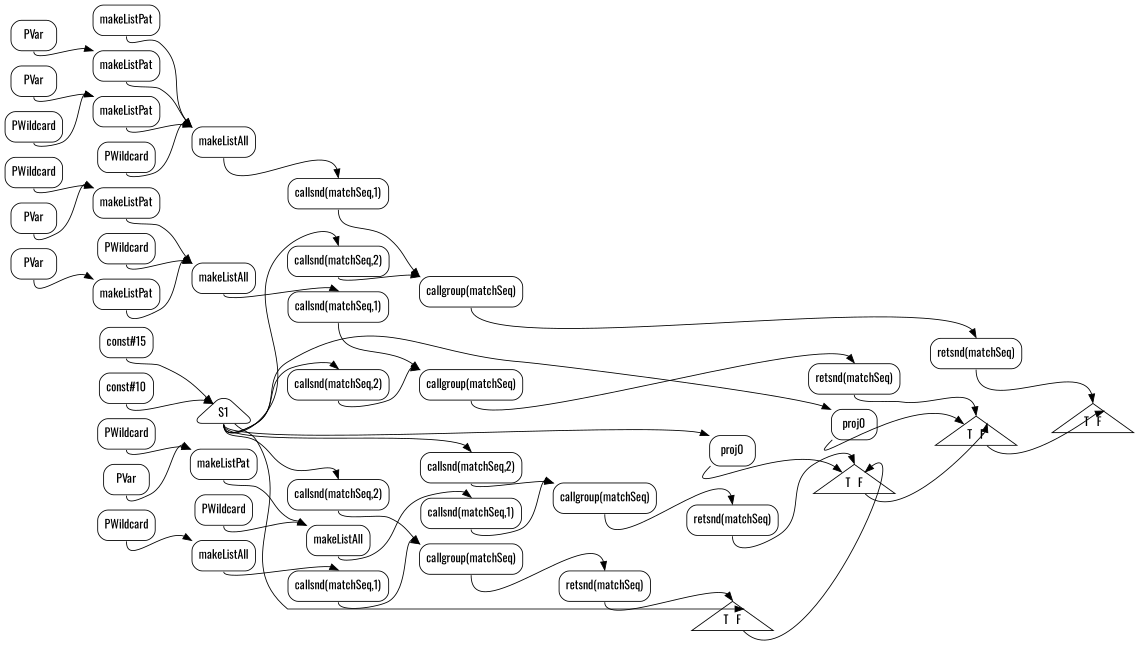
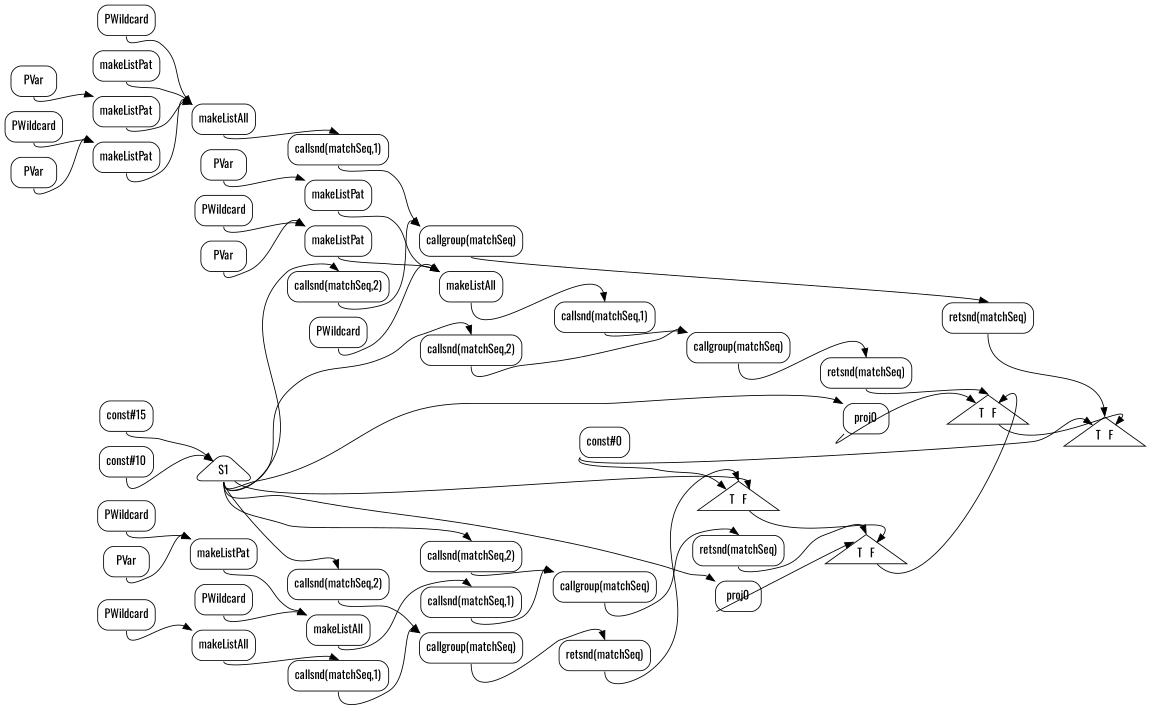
node "const#0": added
